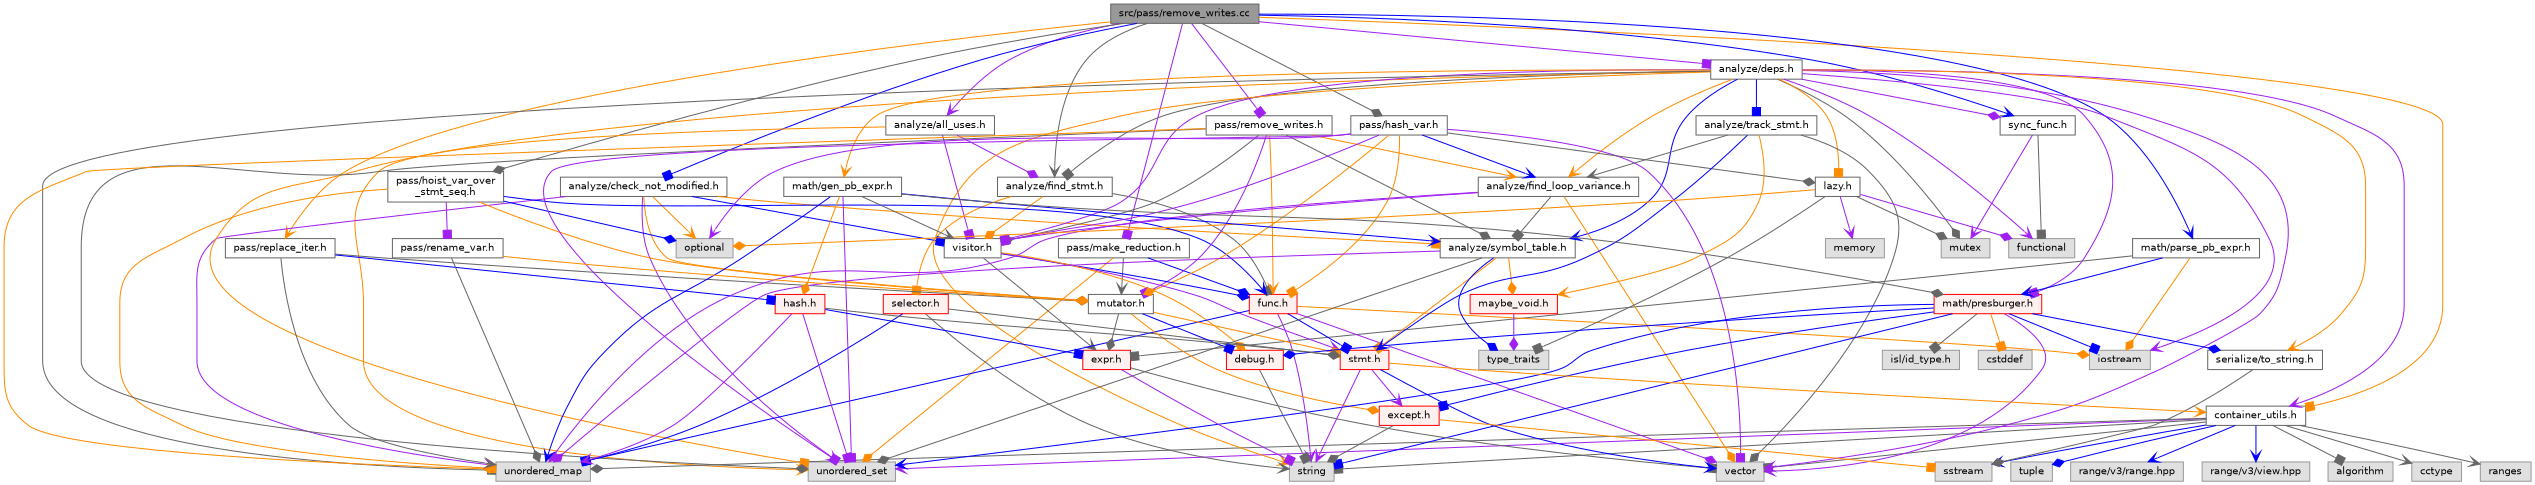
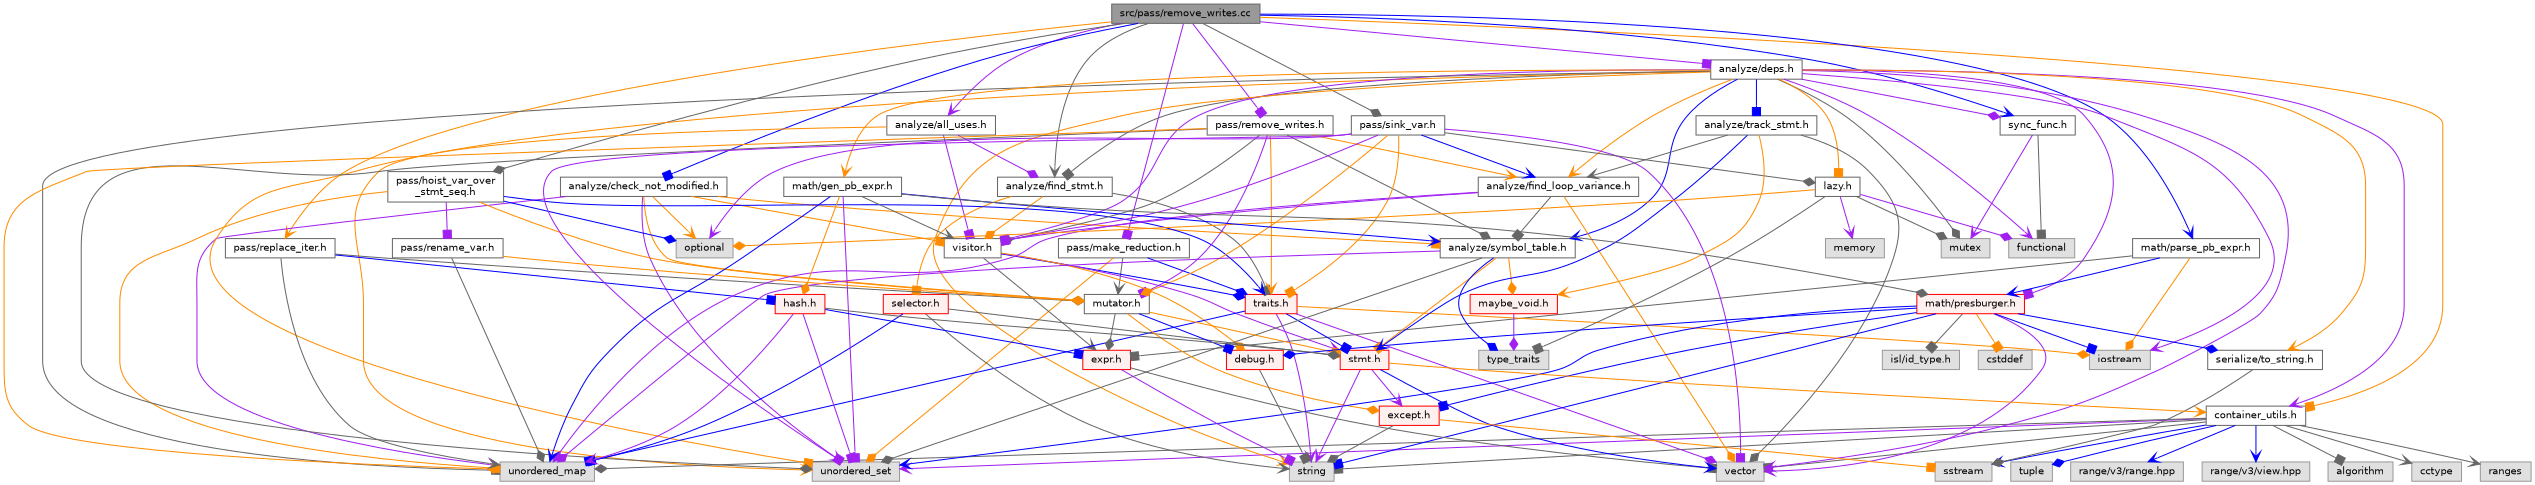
node "pass/hash_var.h": label "pass/hash_var.h" -> "pass/sink_var.h"
edge "analyze/check_not_modified.h" -> "visitor.h": color blue -> darkorange
node "func.h": label "func.h" -> "traits.h"
